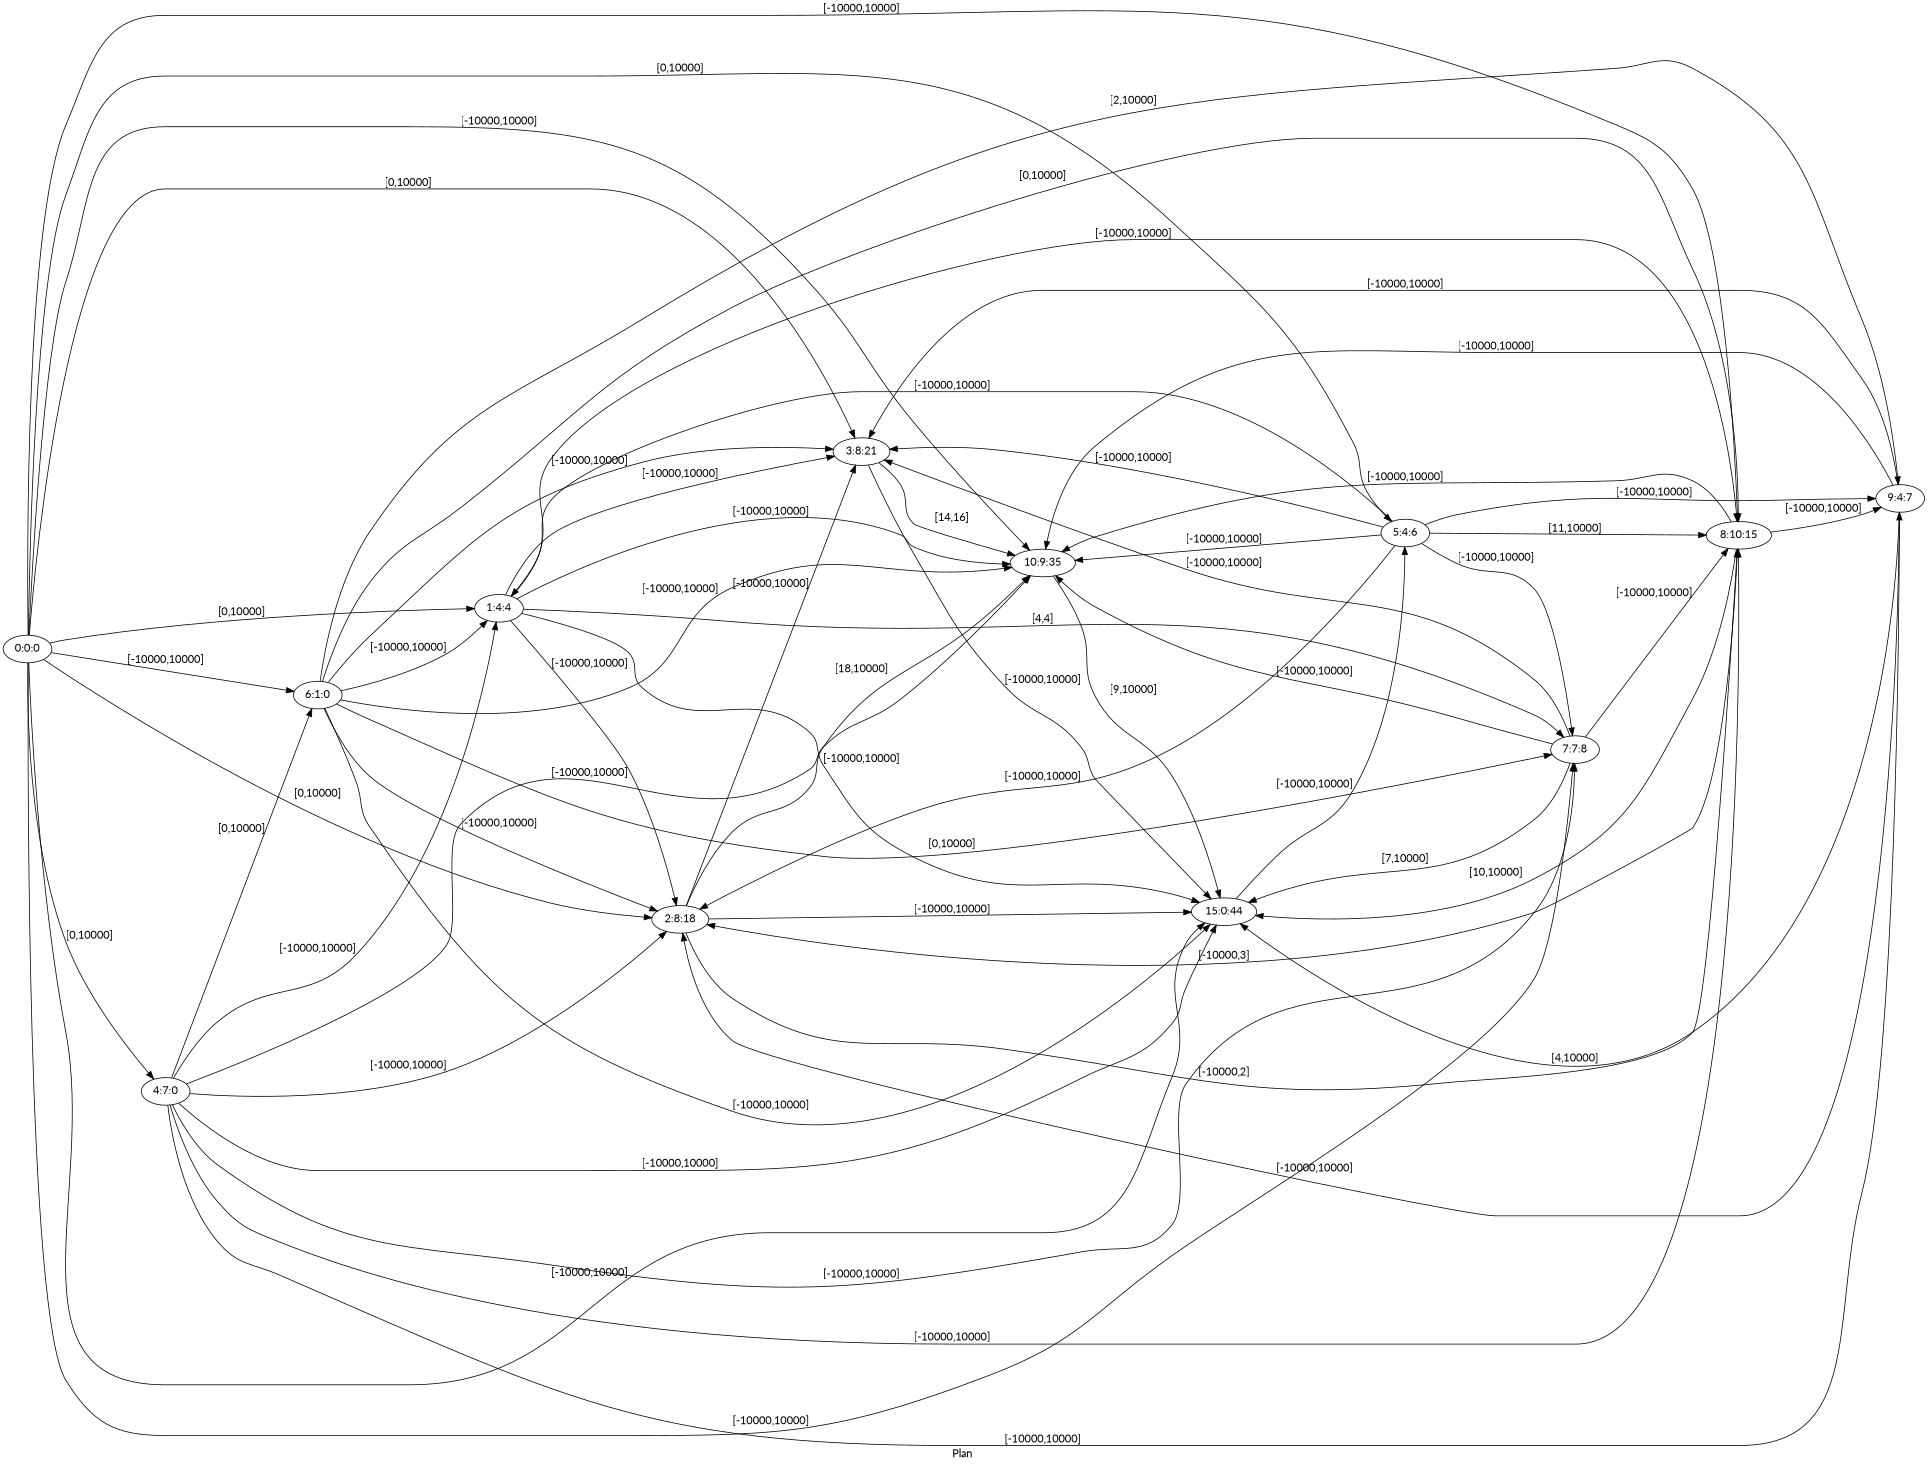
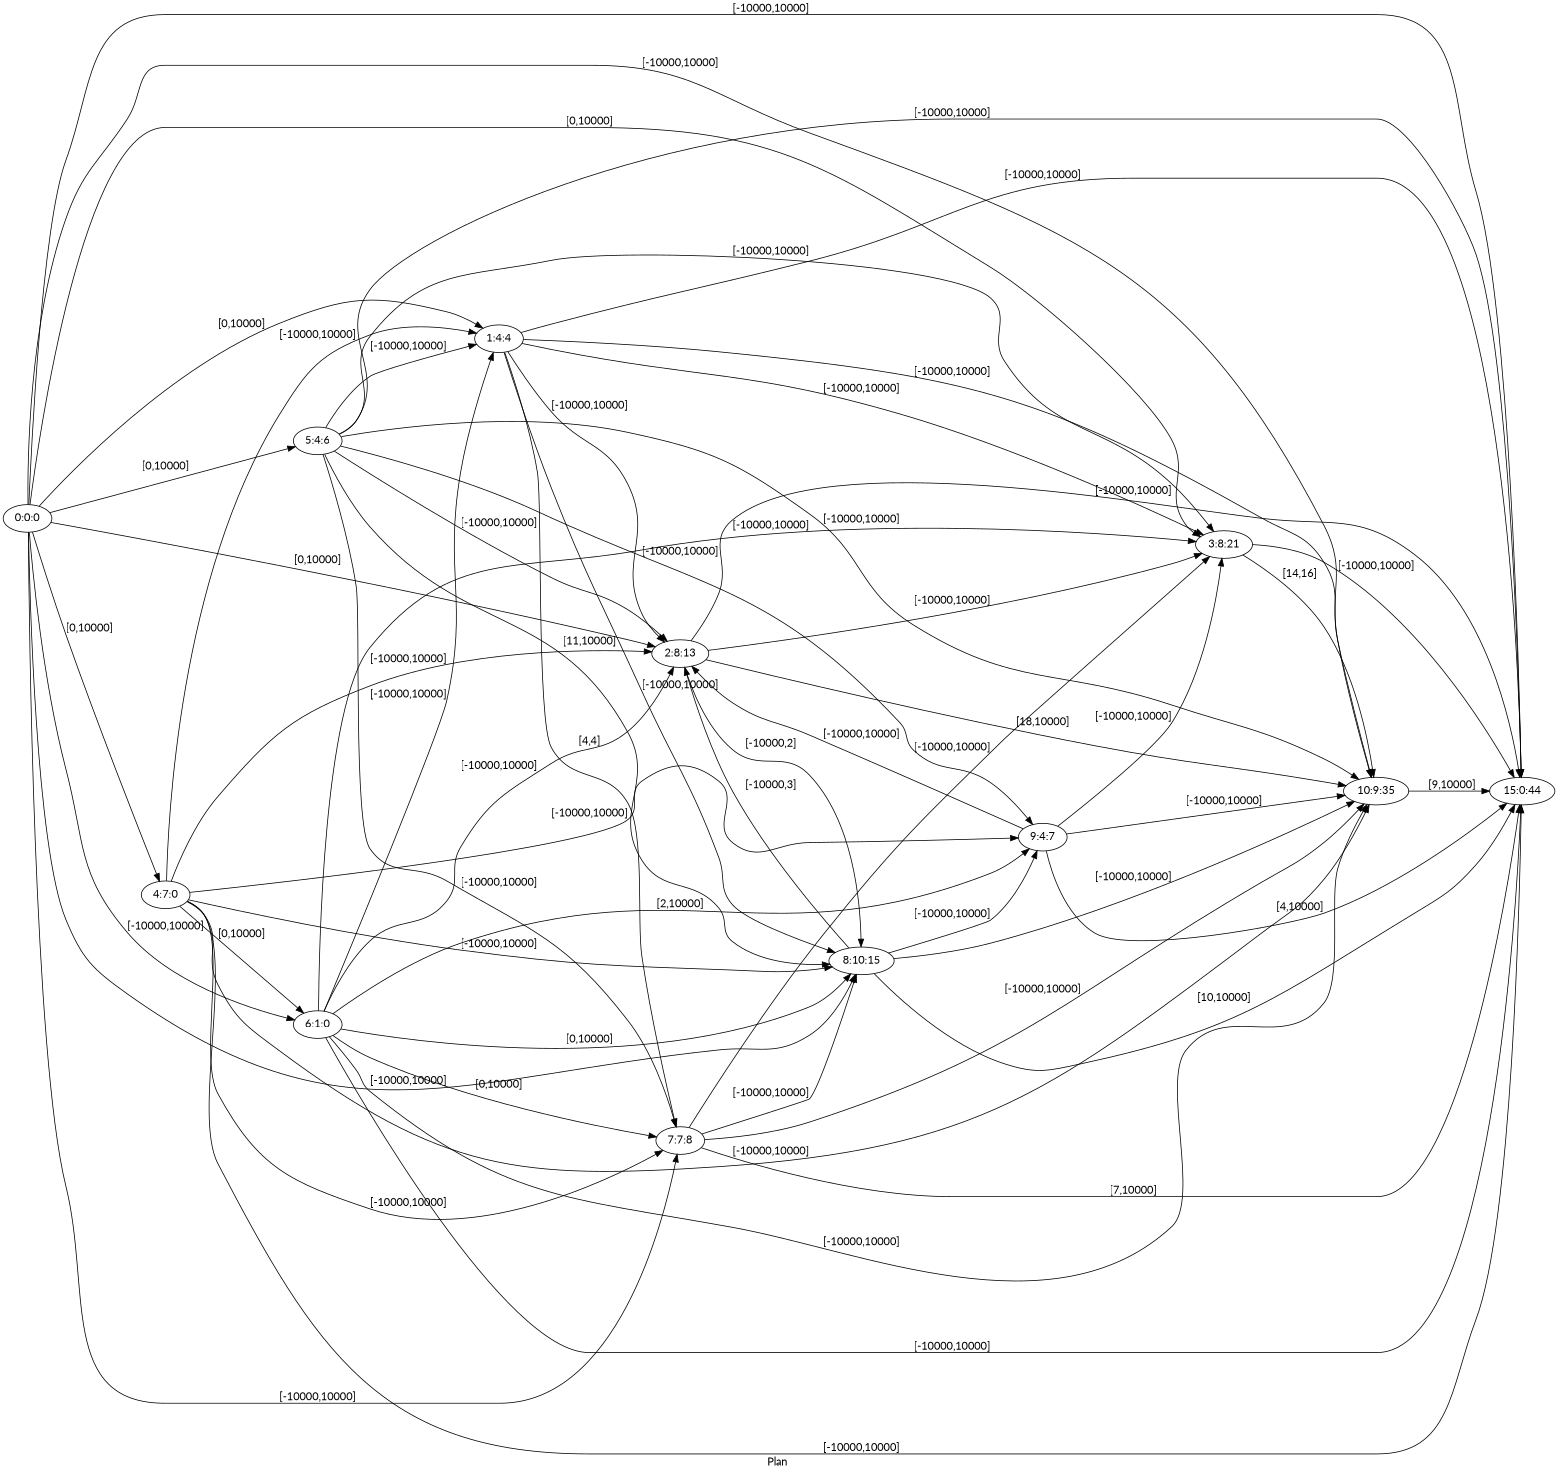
edge "15:0:44" -> "5:4:6": reversed
node "2:8:18": label "2:8:18" -> "2:8:13"
